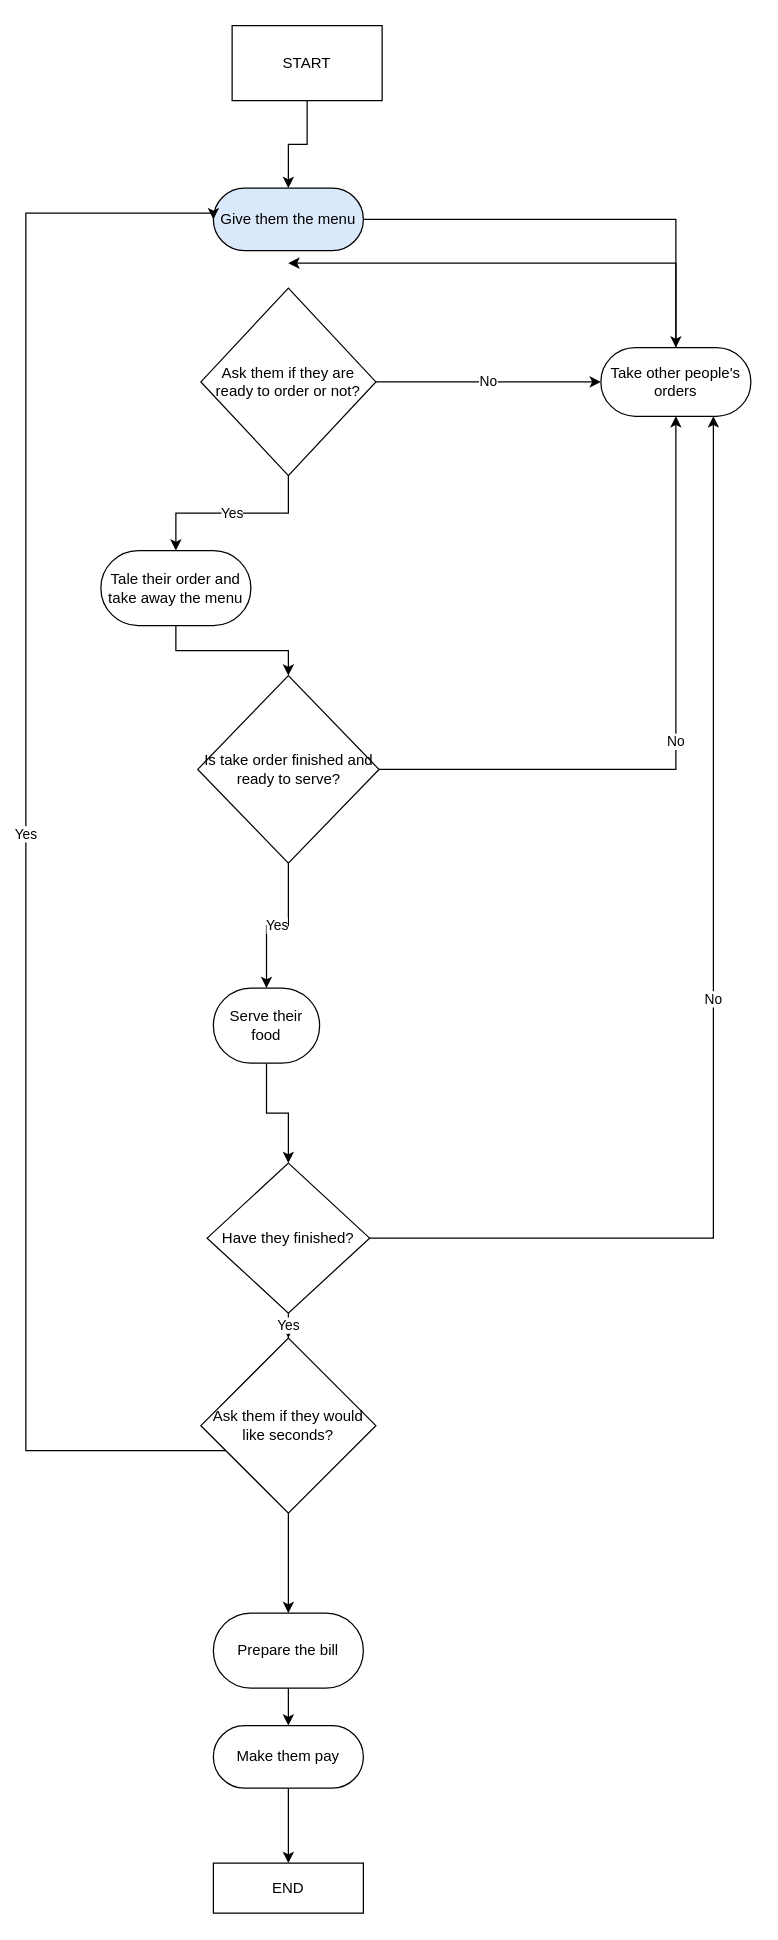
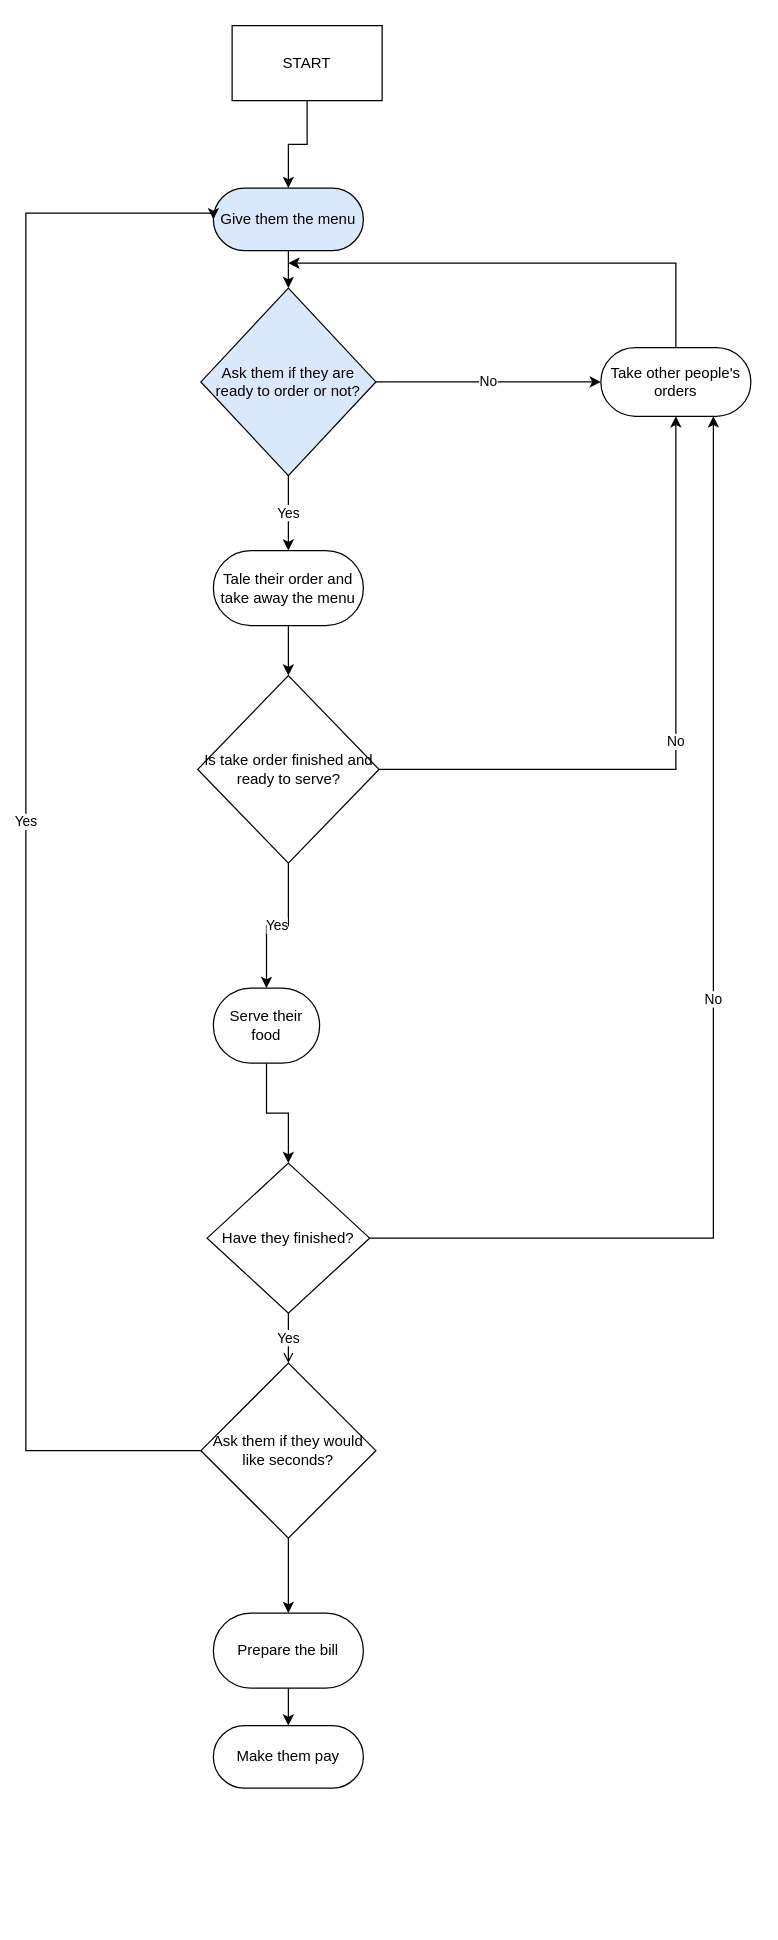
edge "Give them the menu" -> "Take other people's orders": now "Give them the menu" -> "Ask them if they are ready to order or not?"
node "Ask them if they are ready to order or not?": fillcolor #ffffff -> #dae8fc
node "Tale their order and take away the menu": moved (176, 588) -> (288, 588)
node "Ask them if they would like seconds?": moved (288, 1426) -> (288, 1451)
edge "Make them pay" -> "END": removed
node "END": removed
